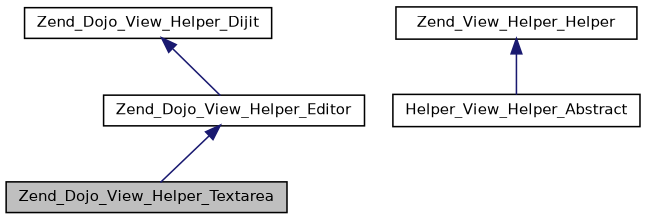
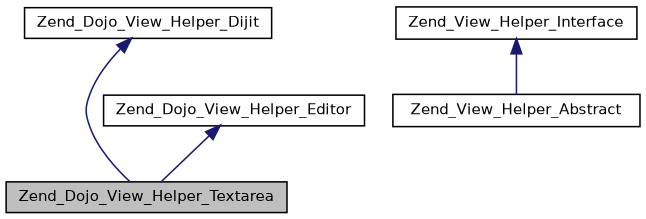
node "Zend_View_Helper_Helper": label "Zend_View_Helper_Helper" -> "Zend_View_Helper_Interface"
edge "Zend_Dojo_View_Helper_Editor" -> "Zend_Dojo_View_Helper_Dijit": now "Zend_Dojo_View_Helper_Textarea" -> "Zend_Dojo_View_Helper_Dijit"
node "Helper_View_Helper_Abstract": label "Helper_View_Helper_Abstract" -> "Zend_View_Helper_Abstract"
